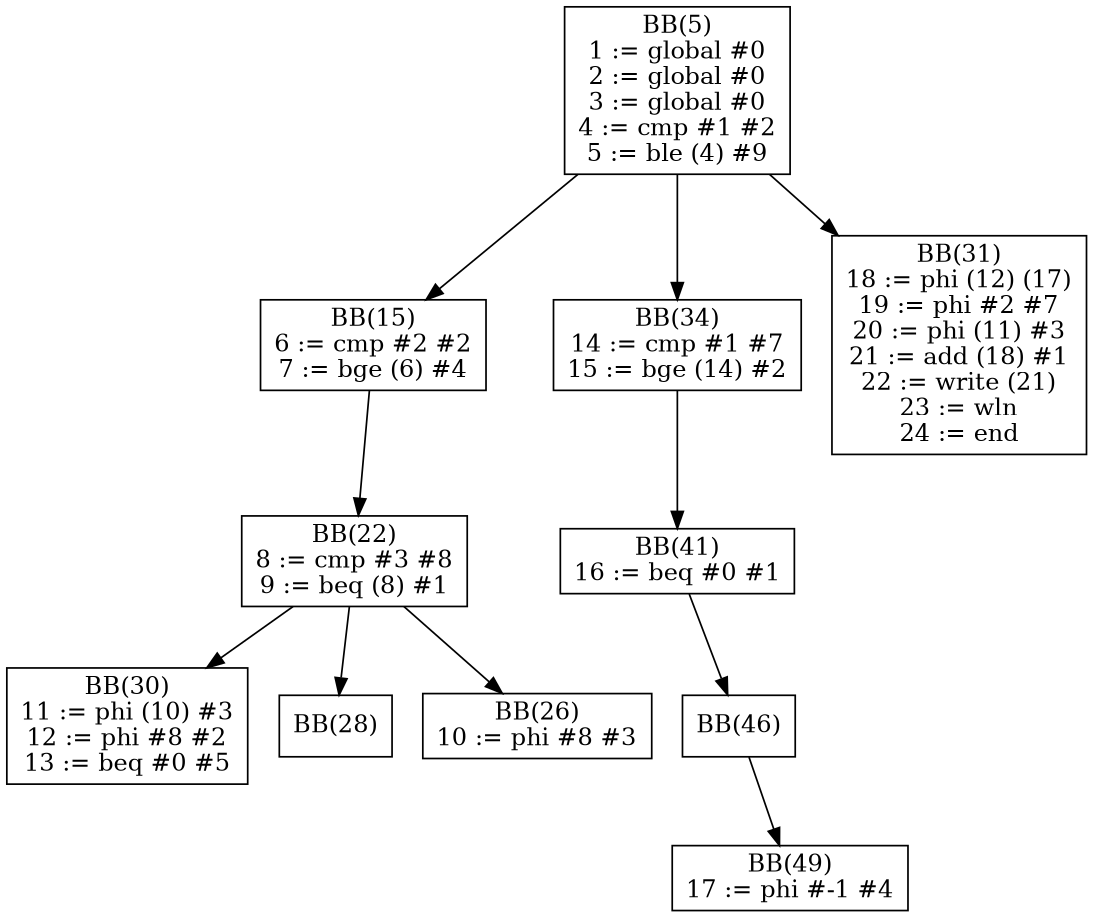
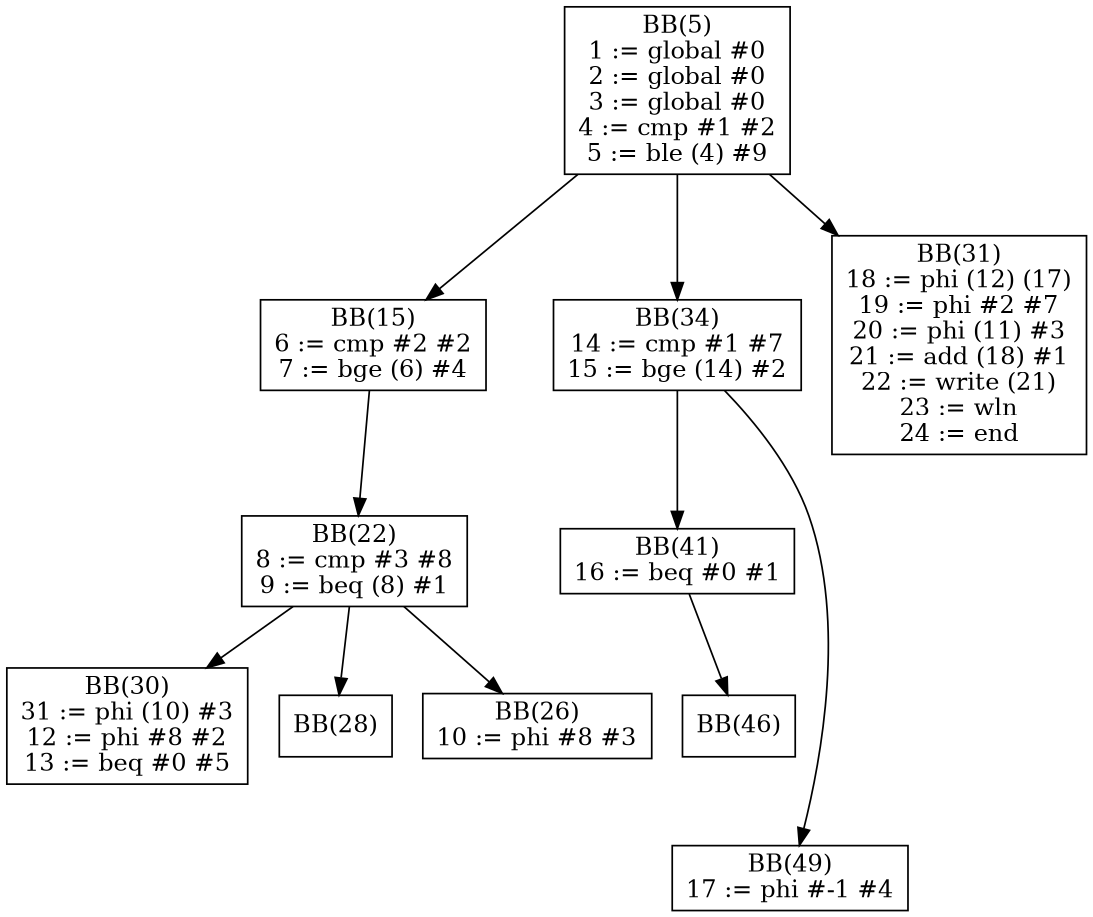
node "BB(30) 11 := phi (10) #3 12 := phi #8 #2 13 := beq #0 #5": label "BB(30) 11 := phi (10) #3 12 := phi #8 #2 13 := beq #0 #5" -> "BB(30) 31 := phi (10) #3 12 := phi #8 #2 13 := beq #0 #5"
edge "BB(46)" -> "BB(49) 17 := phi #-1 #4": now "BB(34) 14 := cmp #1 #7 15 := bge (14) #2" -> "BB(49) 17 := phi #-1 #4"
